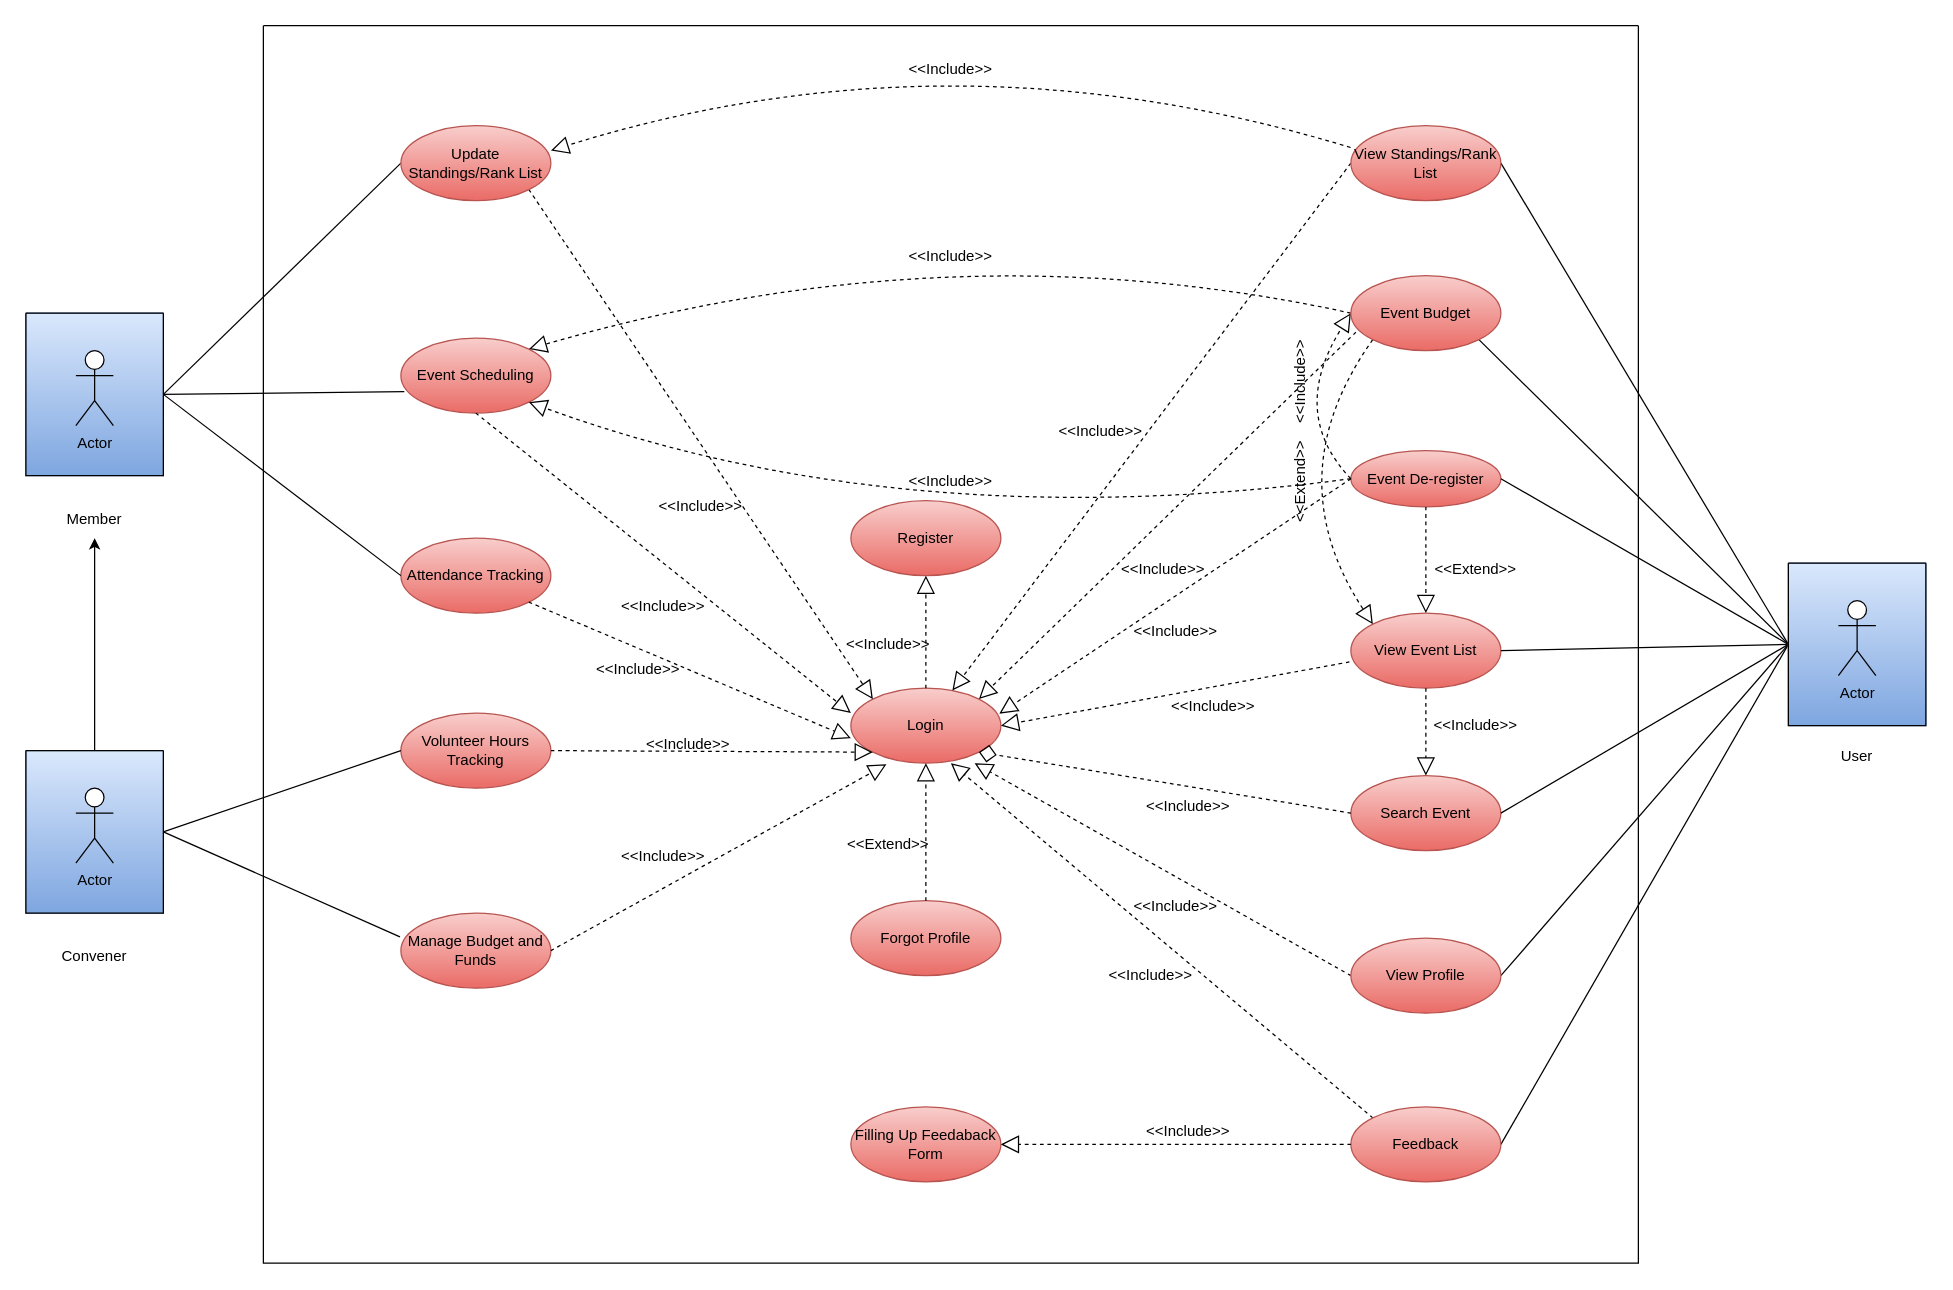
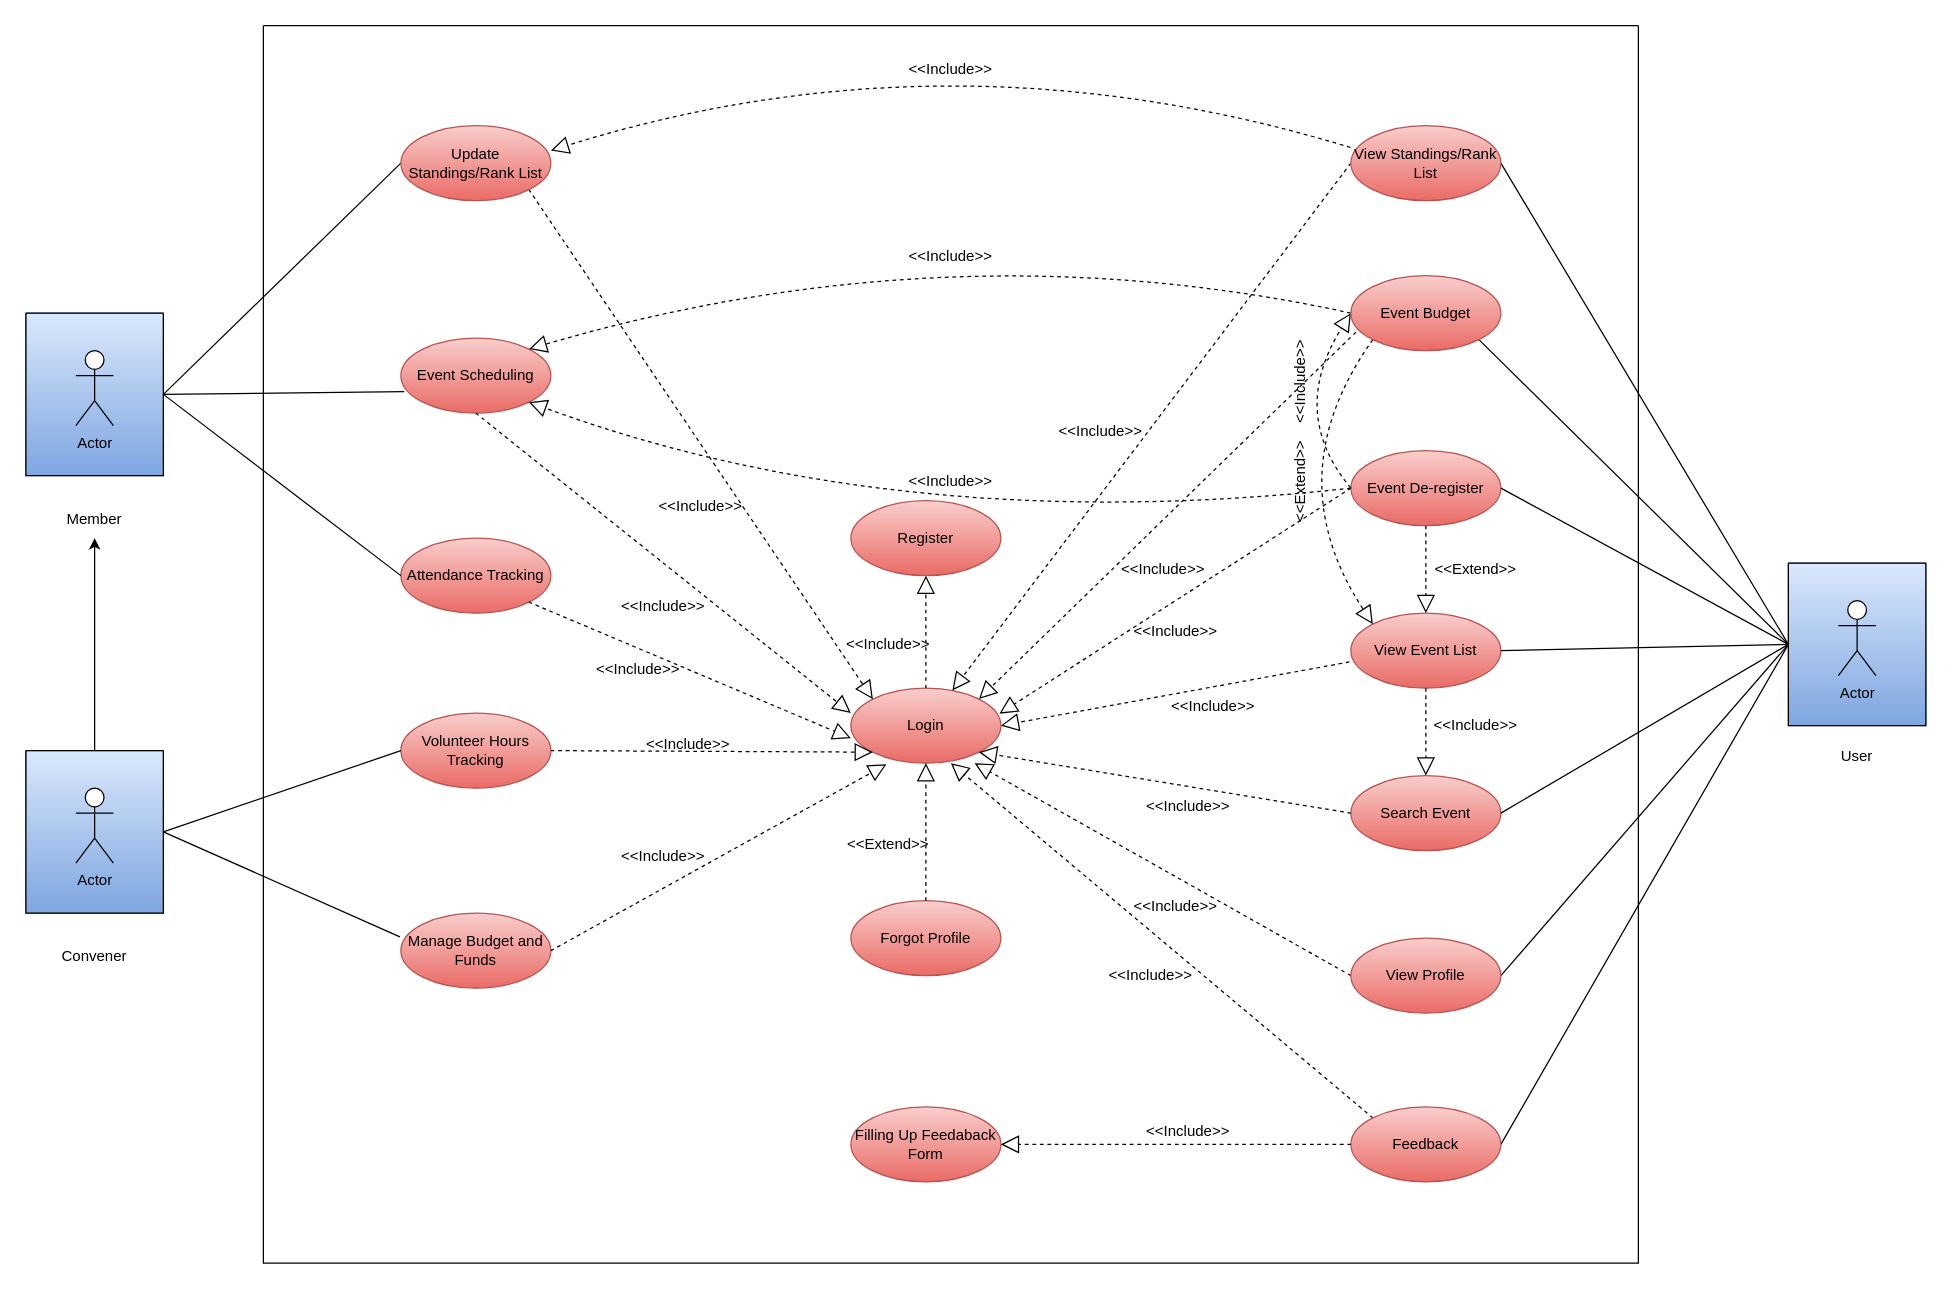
node "Event De-register": size 150x56 -> 150x75
edge "Search Event" -> "Login": arrowhead diamond -> block
